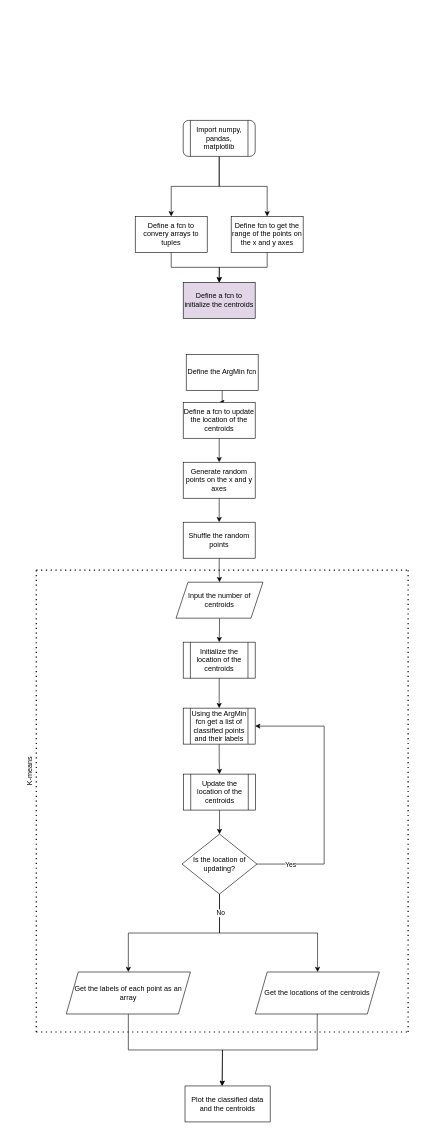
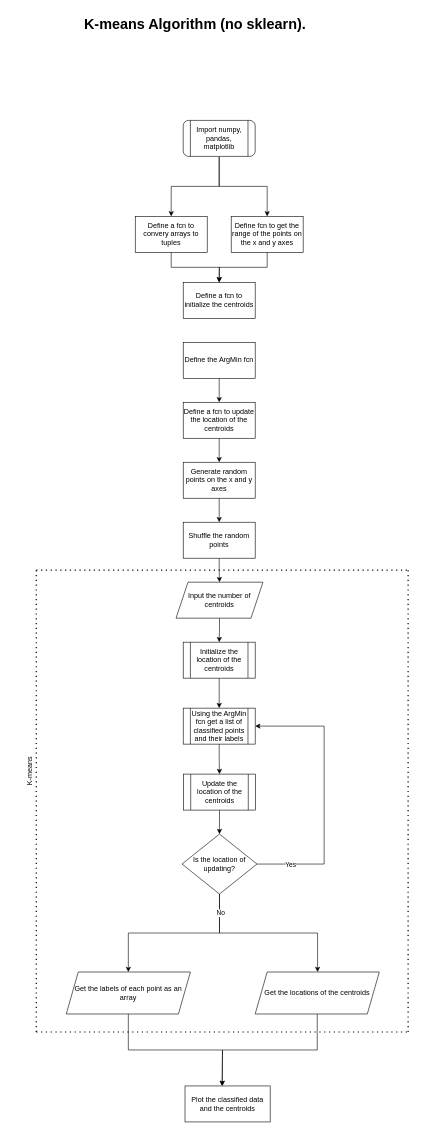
node "K-means Algorithm (no sklearn).": added
node "Define a fcn to initialize the centroids": fillcolor #e1d5e7 -> #ffffff
node "Define the ArgMin fcn": moved (222, 372) -> (219, 360)
